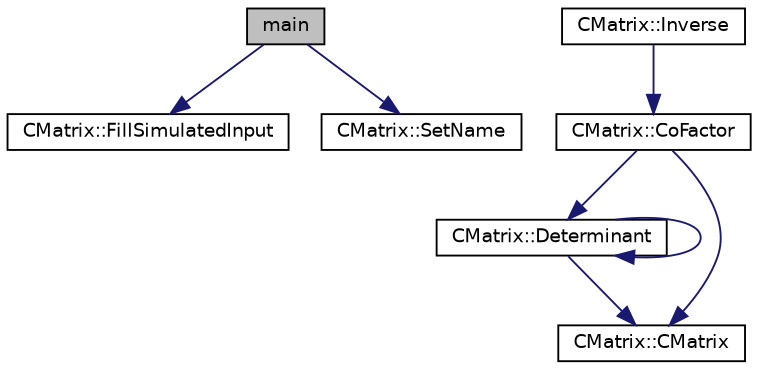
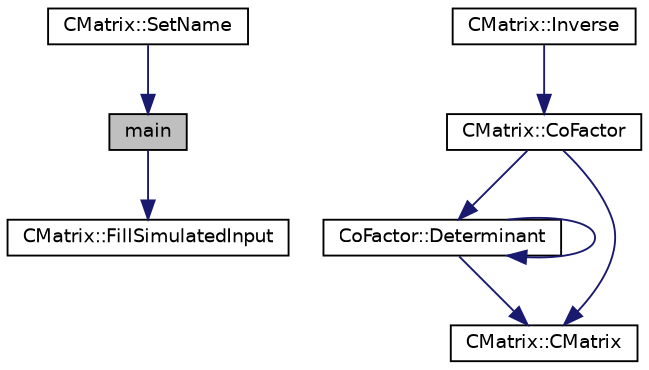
edge "main" -> "CMatrix::SetName": reversed
node "CMatrix::Determinant": label "CMatrix::Determinant" -> "CoFactor::Determinant"
